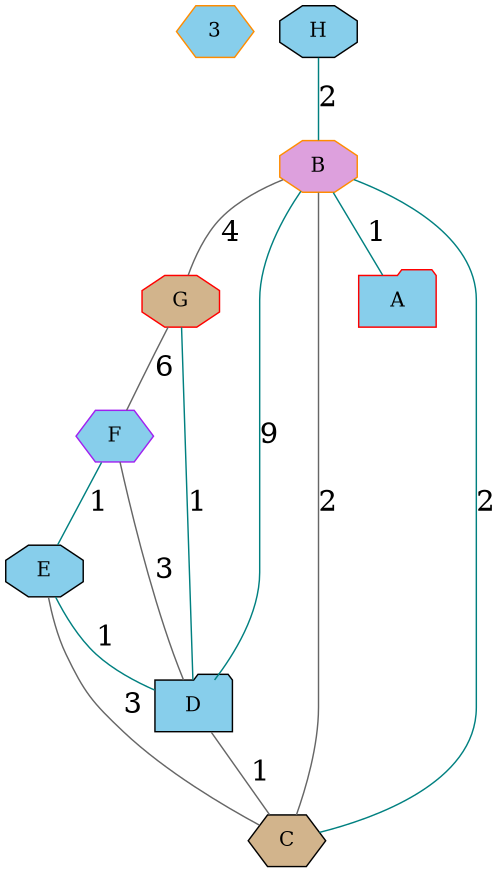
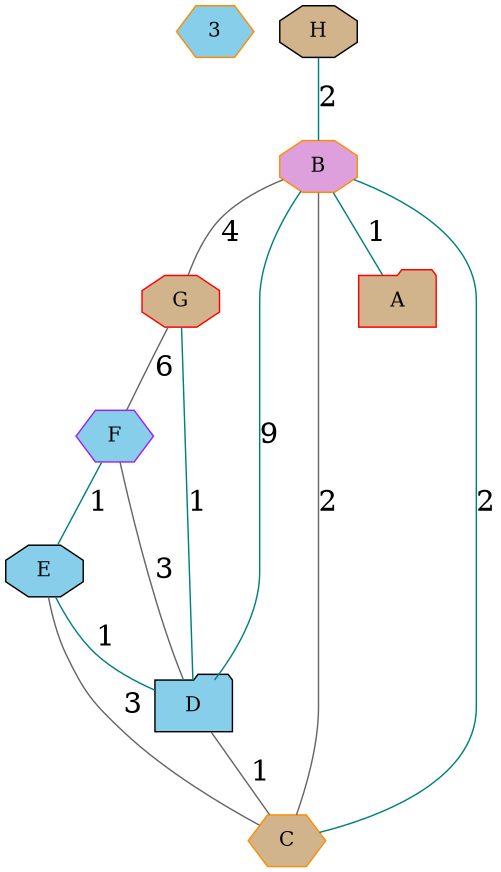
node "H": fillcolor skyblue -> tan
node "A": fillcolor skyblue -> tan
node "C": color black -> darkorange
